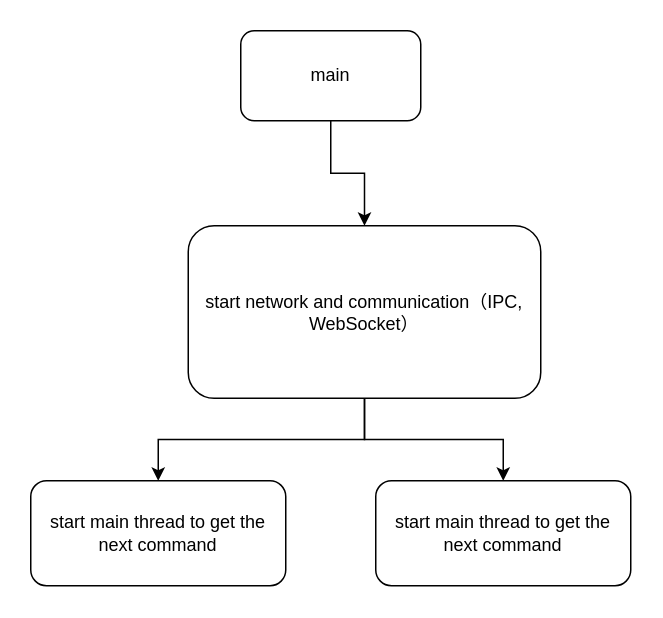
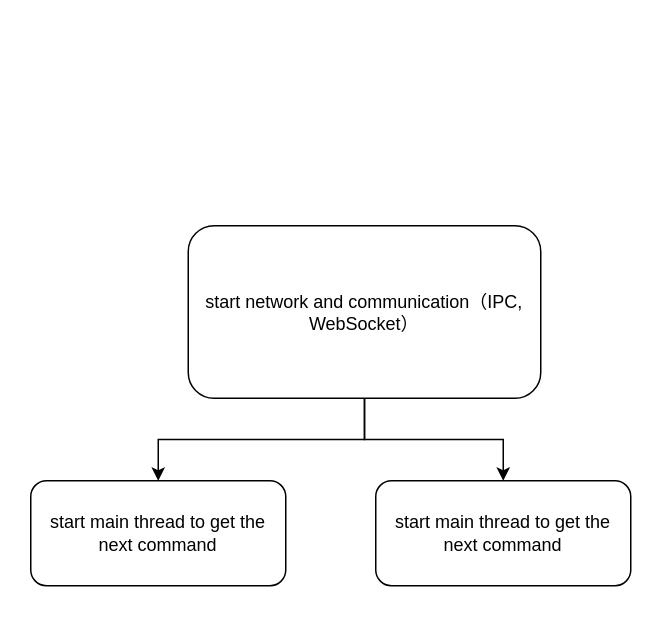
node "main": removed
edge "main" -> "start network and communication（IPC, WebSocket）": removed
